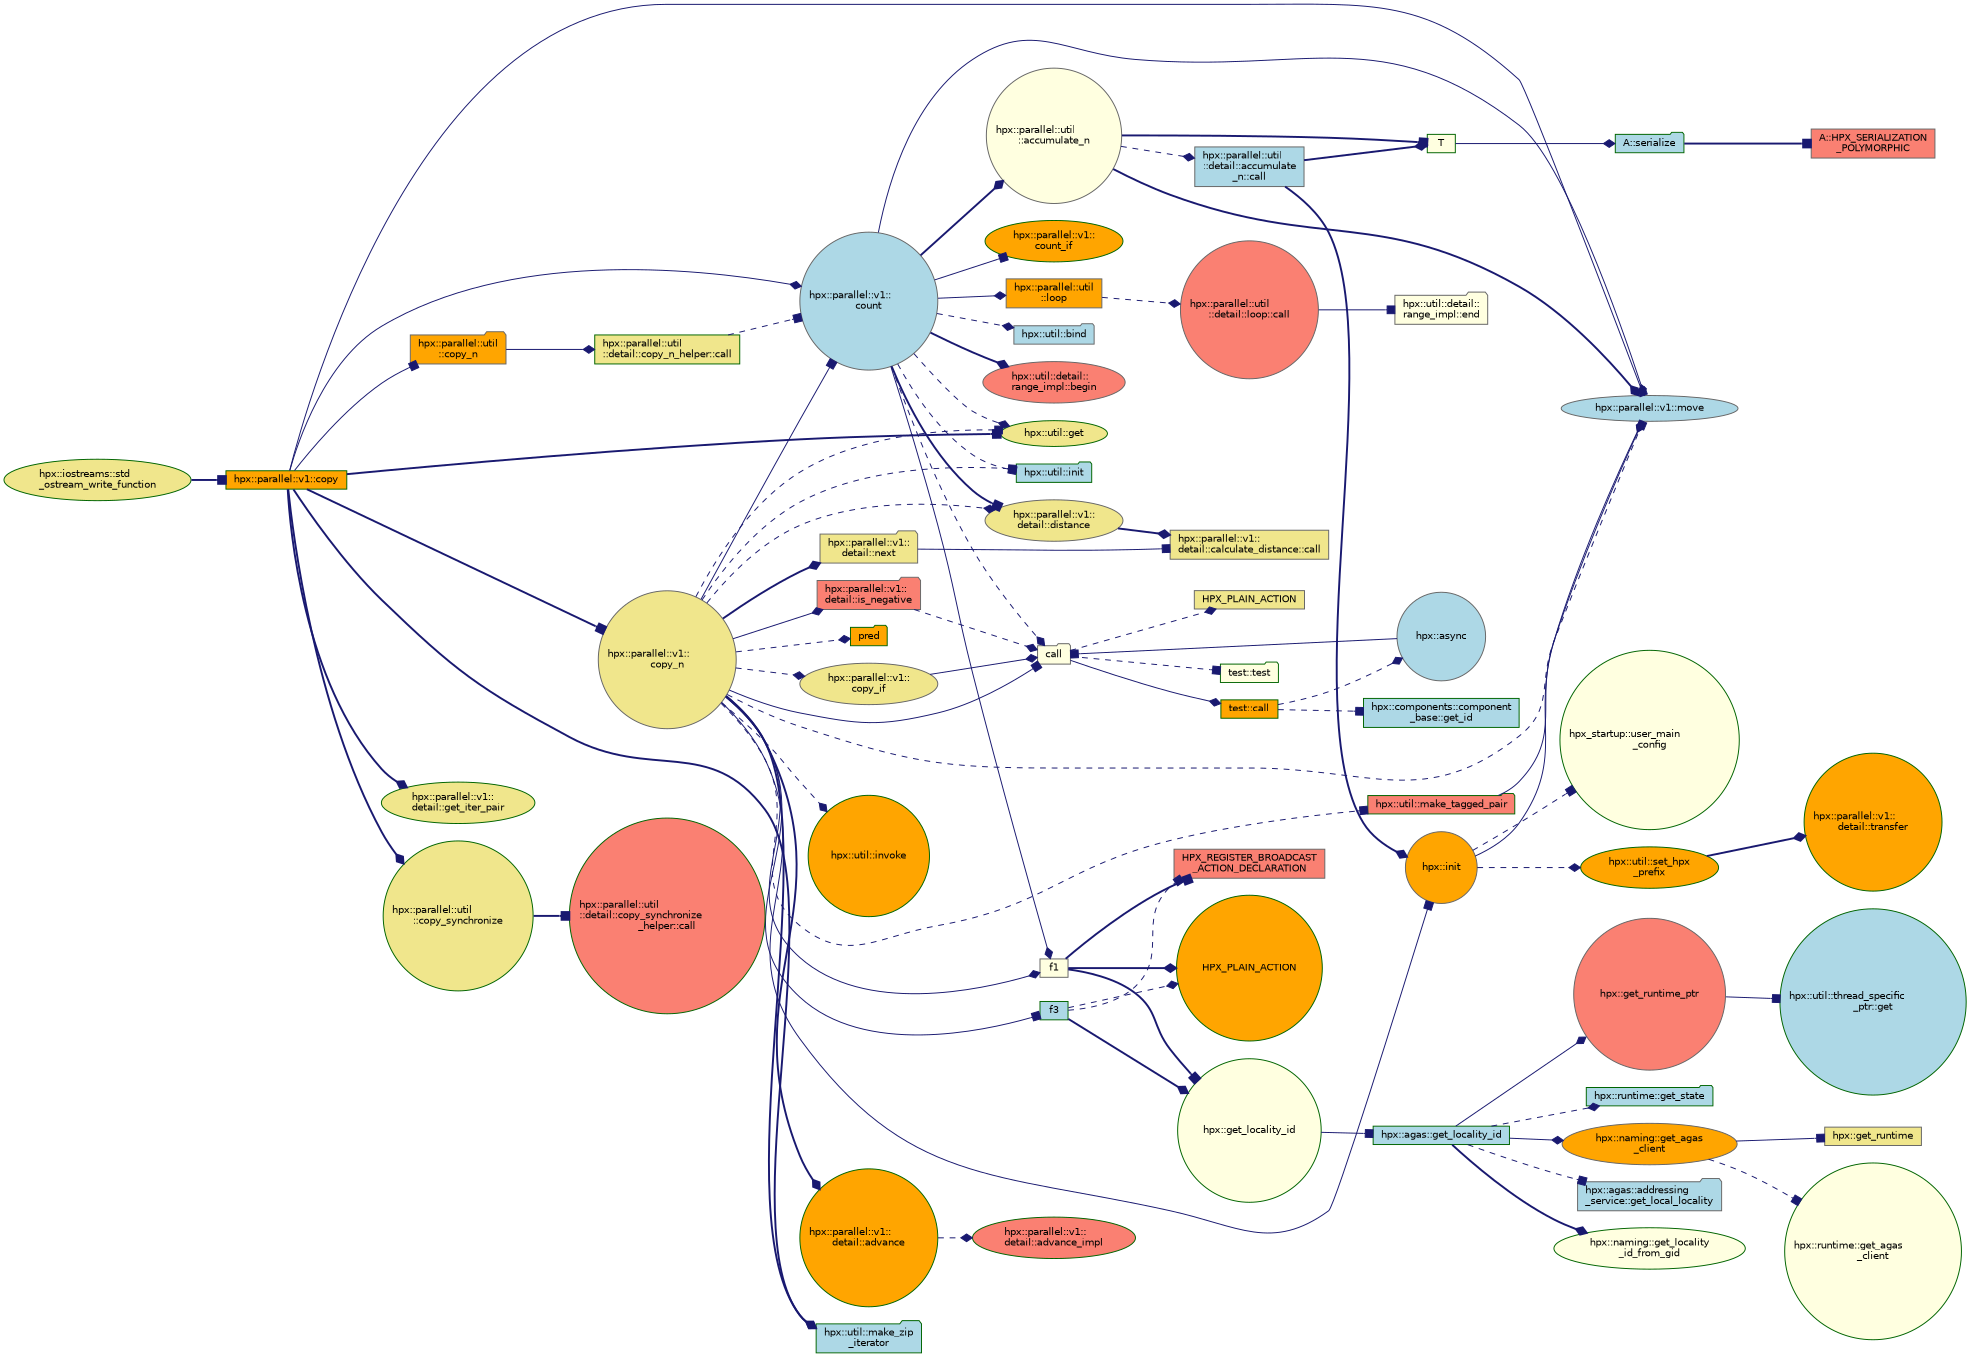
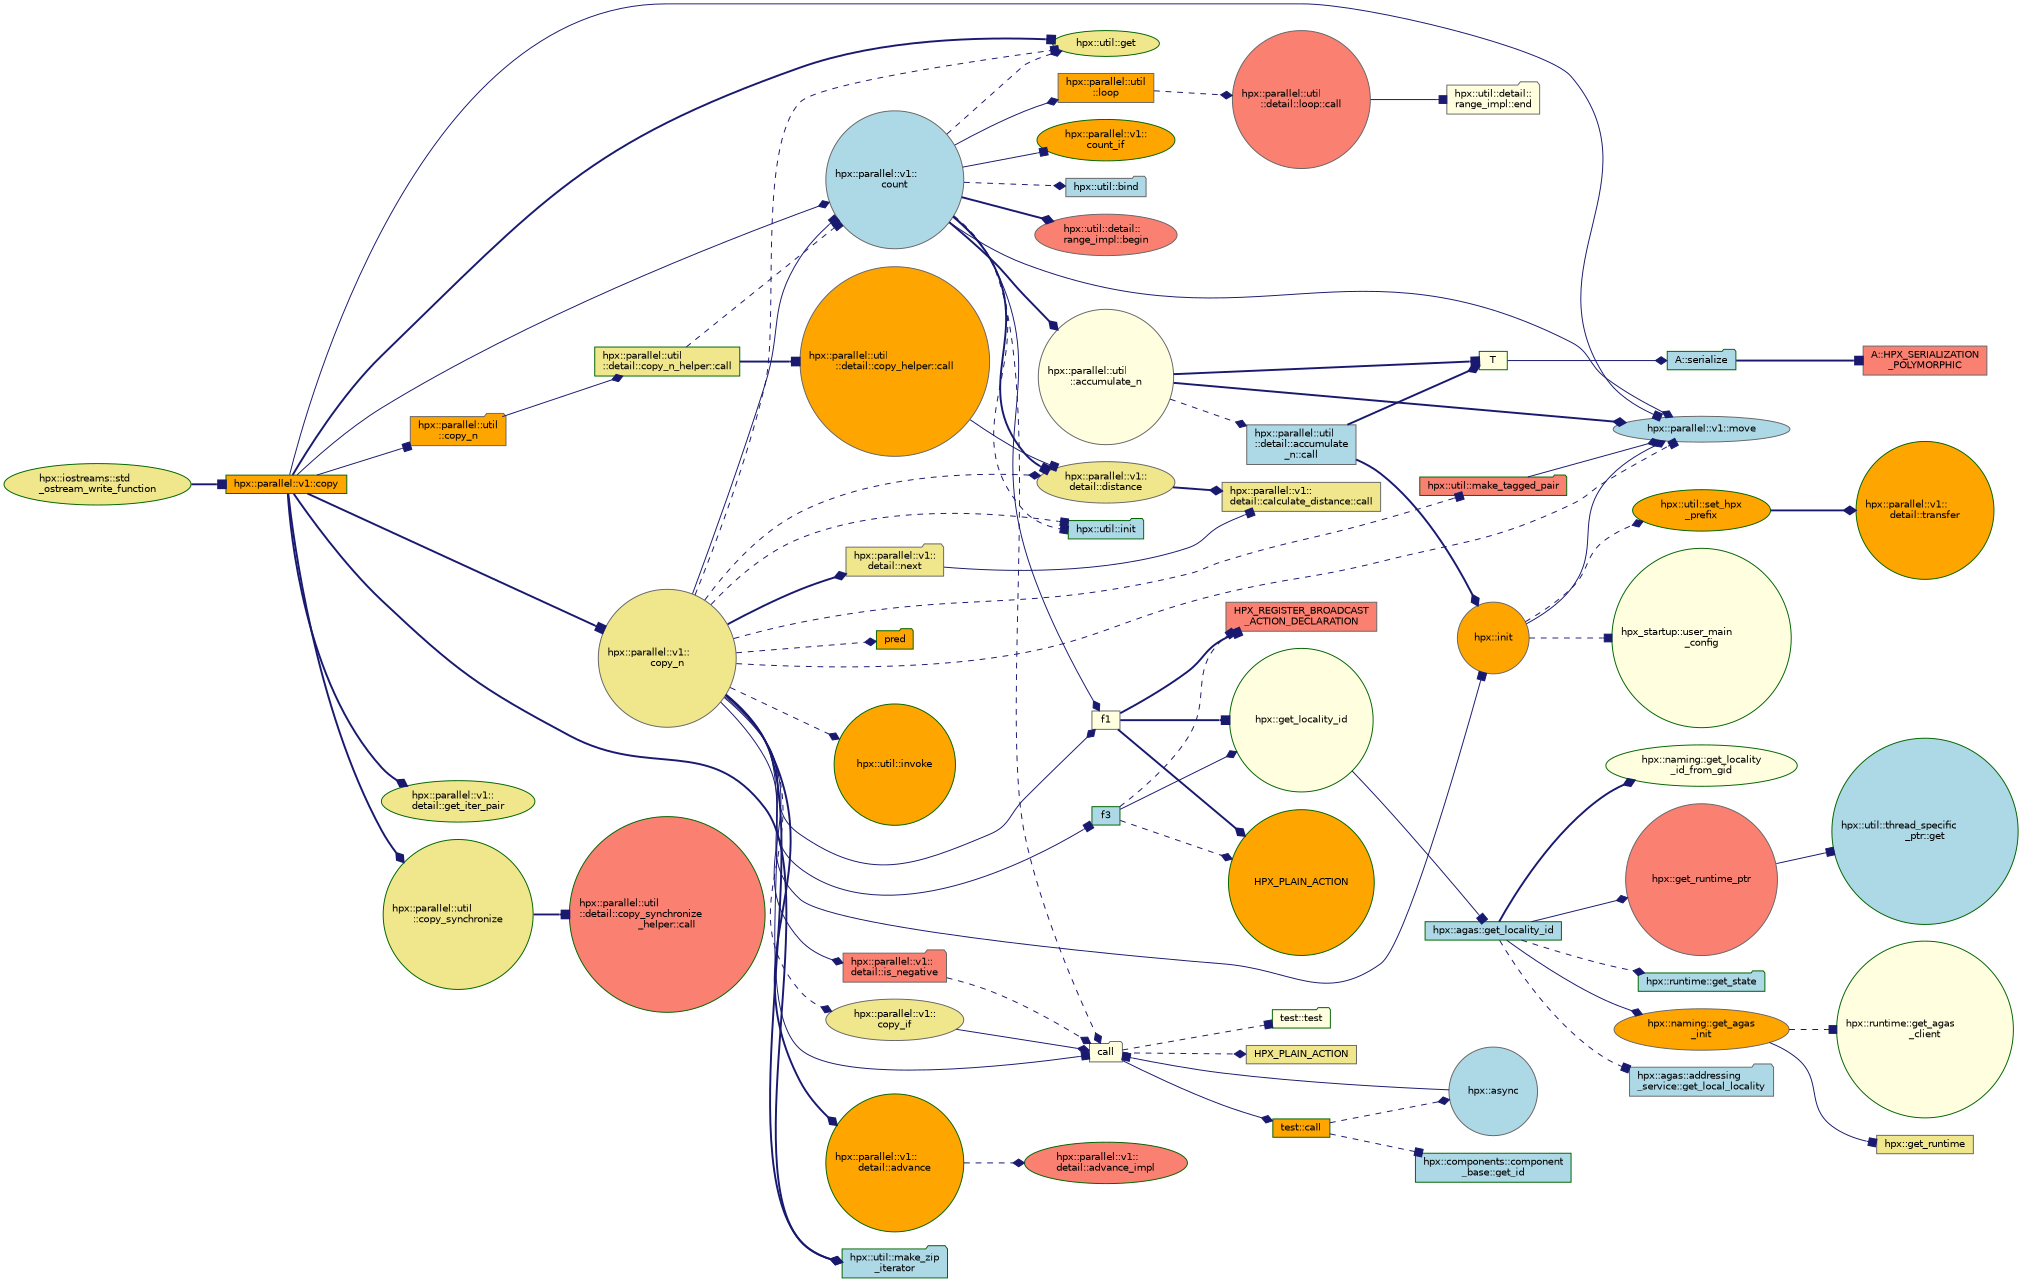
node "hpx::parallel::util ::detail::copy_helper::call": added
edge "f3" -> "hpx::get_locality_id": style bold -> solid
node "hpx::naming::get_agas _client": label "hpx::naming::get_agas _client" -> "hpx::naming::get_agas _init"
